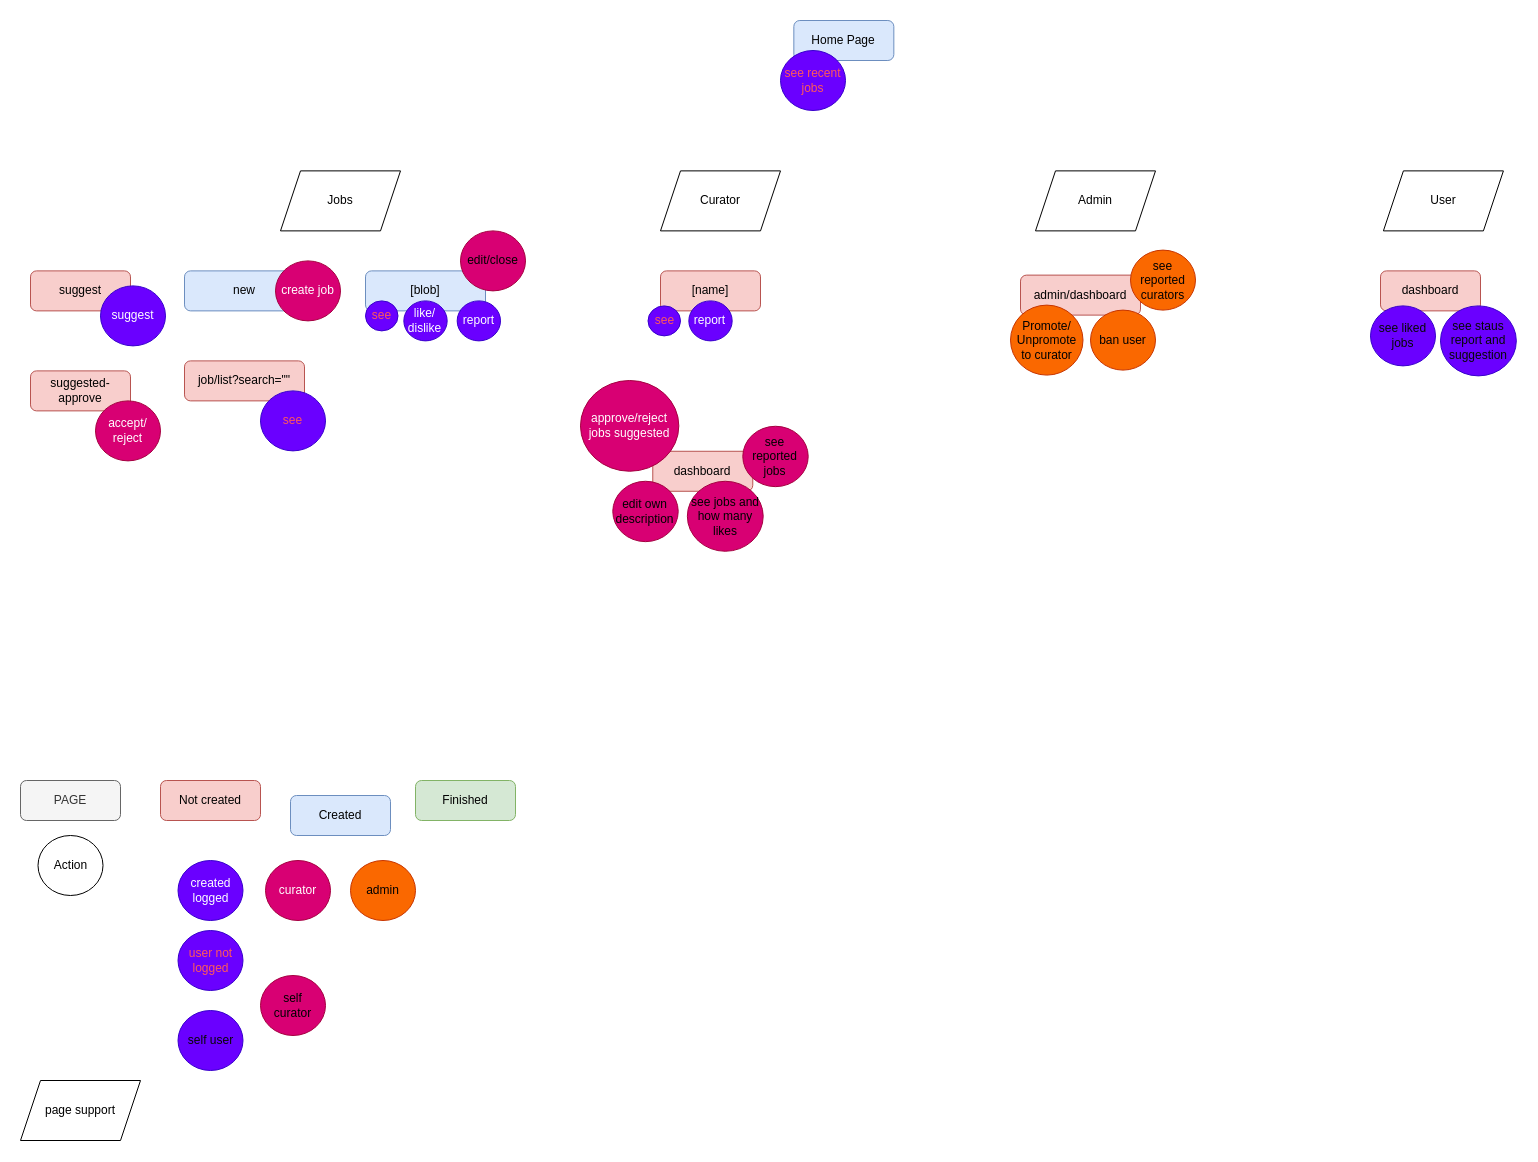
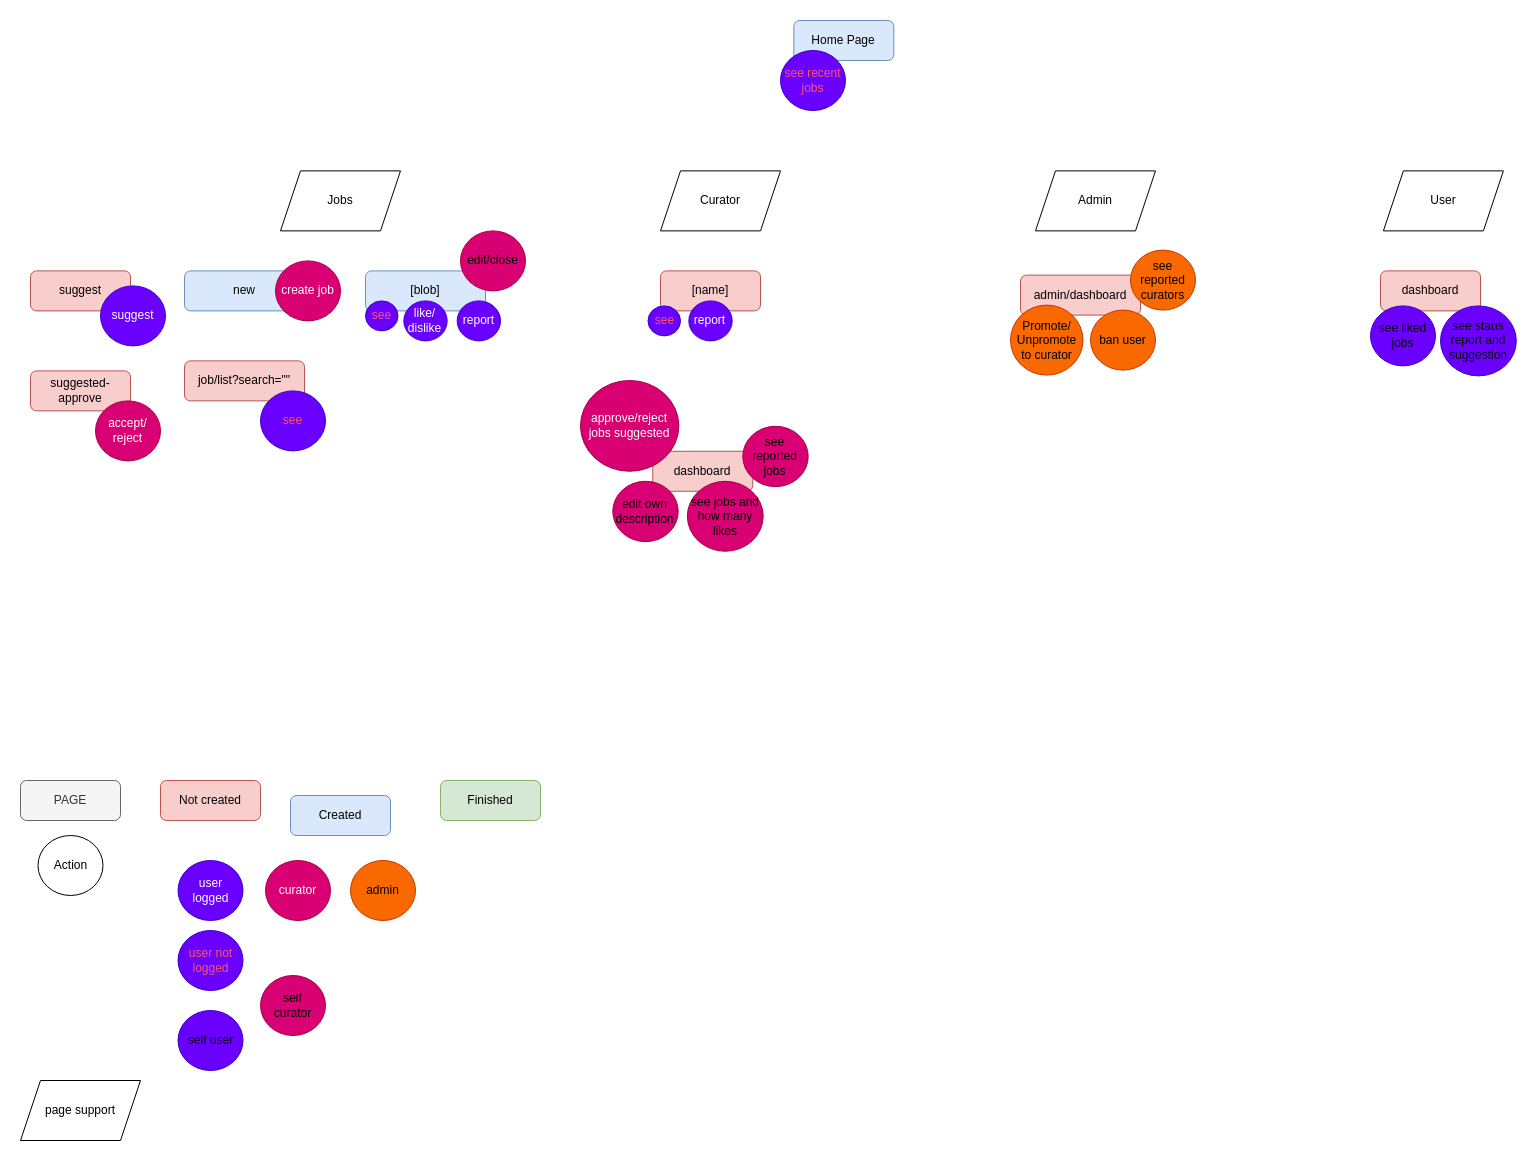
node "Finished": moved (466, 801) -> (491, 801)
node "created logged": label "created logged" -> "user logged"
